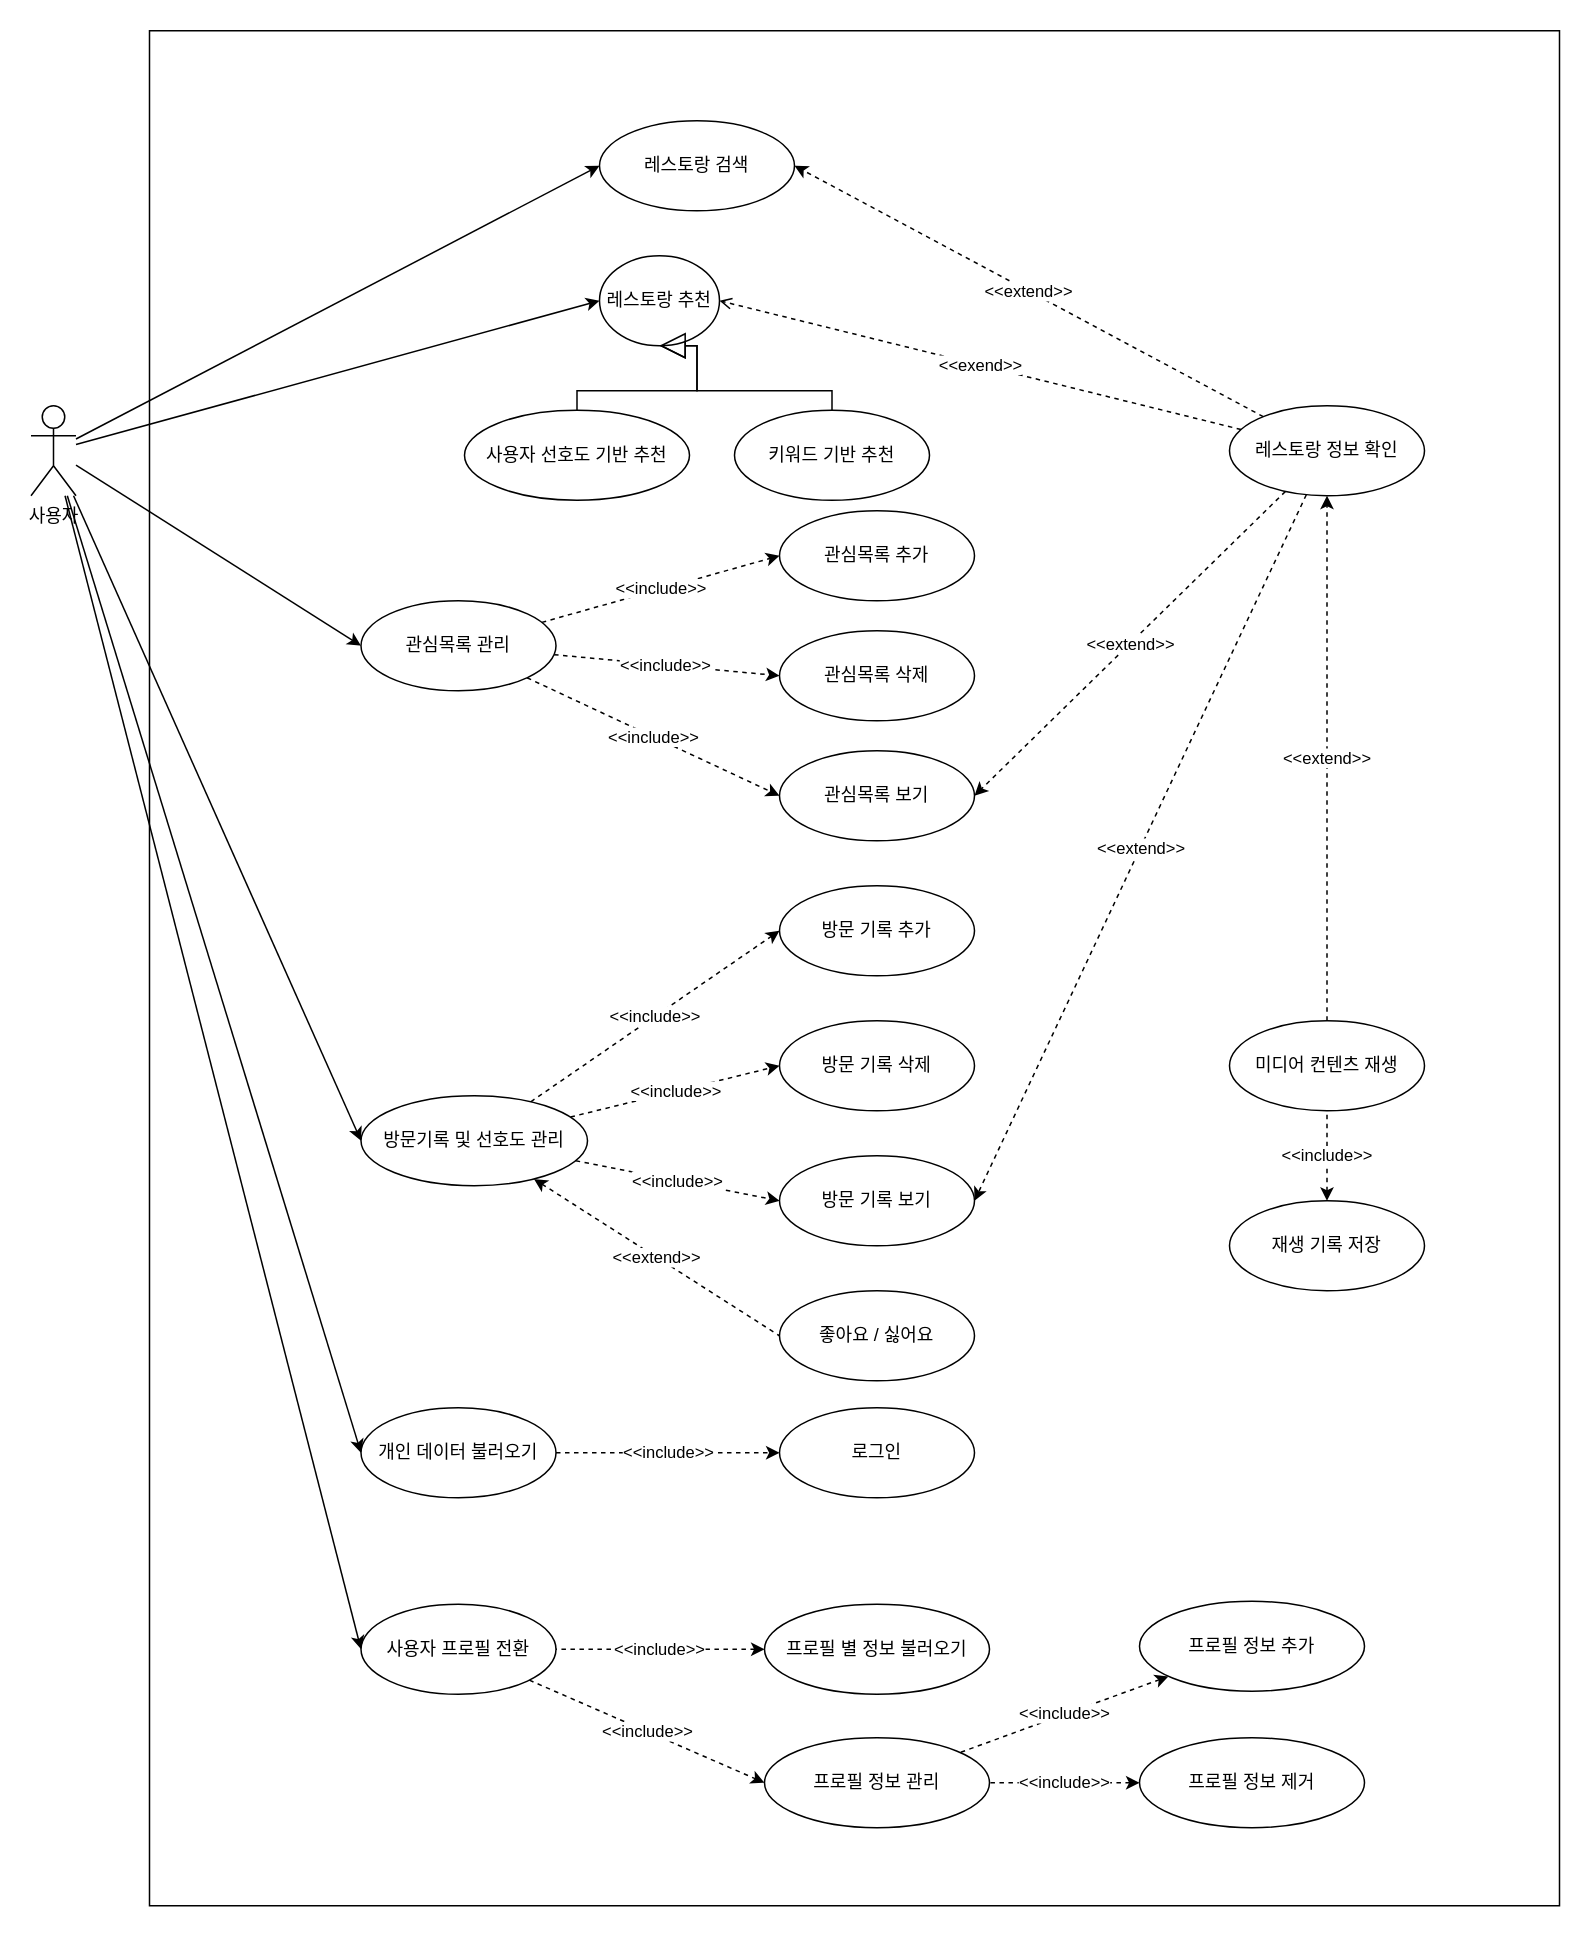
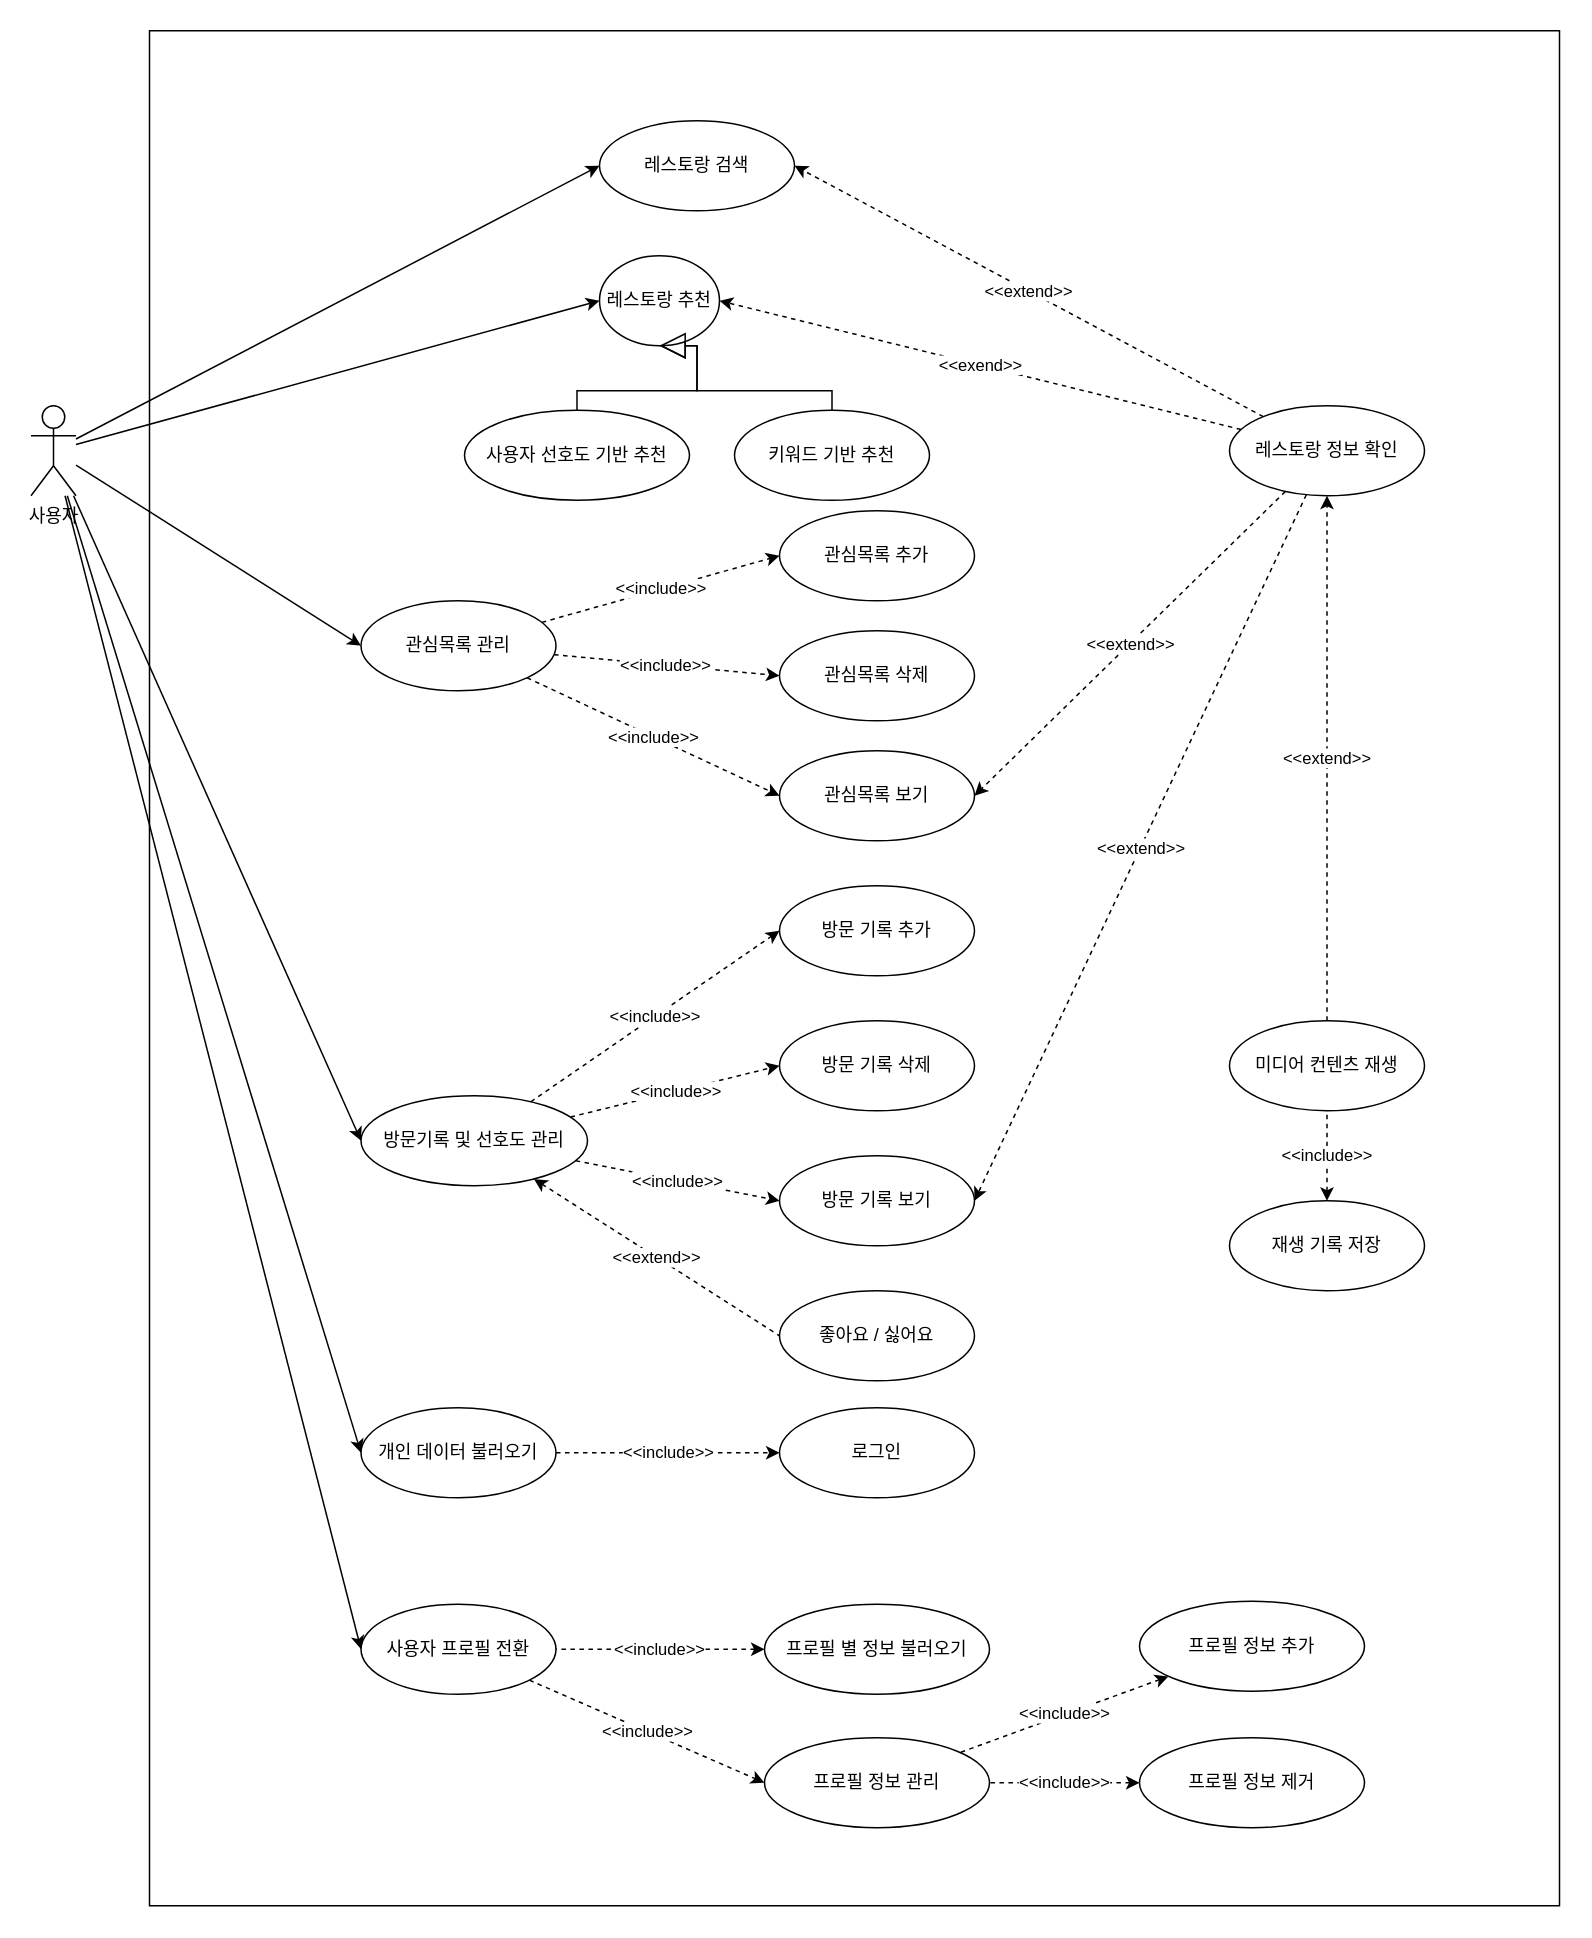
edge "레스토랑 정보 확인" -> "레스토랑 추천": arrowhead open -> classic
